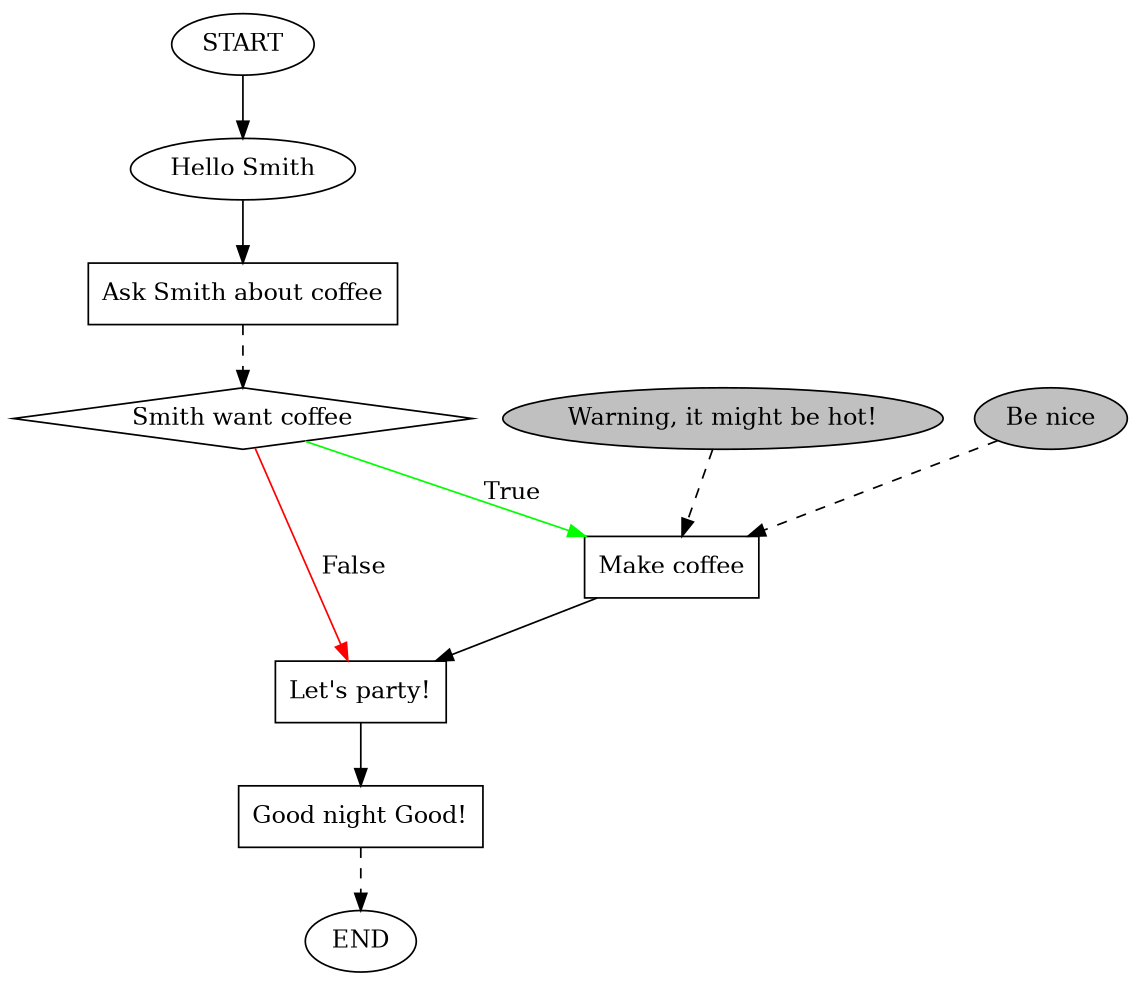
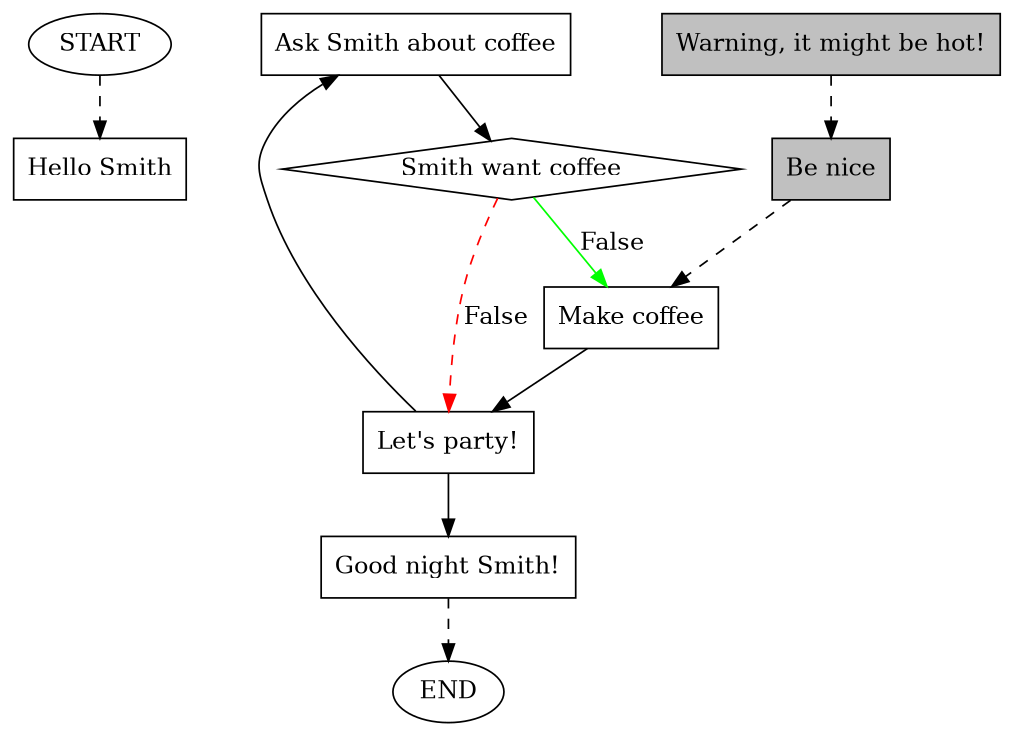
edge "START" -> "Hello Smith": style solid -> dashed
node "Hello Smith": shape ellipse -> box
edge "Hello Smith" -> "Ask Smith about coffee": now "Let's party!" -> "Ask Smith about coffee"
edge "Ask Smith about coffee" -> "Smith want coffee": style dashed -> solid
node "Warning, it might be hot!": shape ellipse -> box
node "Be nice": shape ellipse -> box
edge "Warning, it might be hot!" -> "Make coffee": now "Warning, it might be hot!" -> "Be nice"
edge "Smith want coffee" -> "Make coffee": label "True" -> "False"
edge "Smith want coffee" -> "Let's party!": style solid -> dashed
node "Good night Good!": label "Good night Good!" -> "Good night Smith!"
